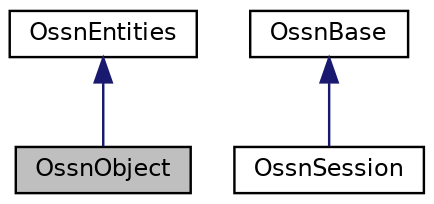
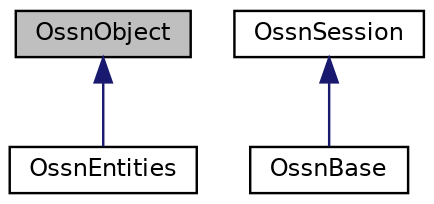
edge "OssnObject" -> "OssnEntities": reversed
edge "OssnSession" -> "OssnBase": reversed
